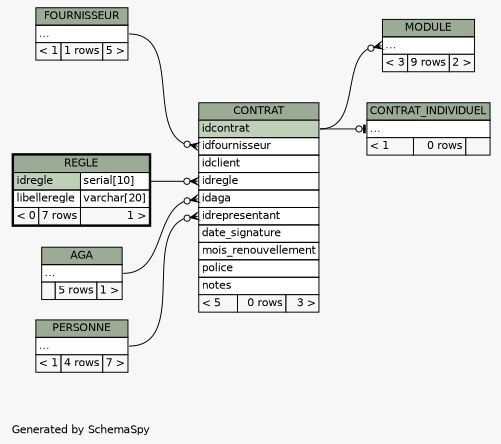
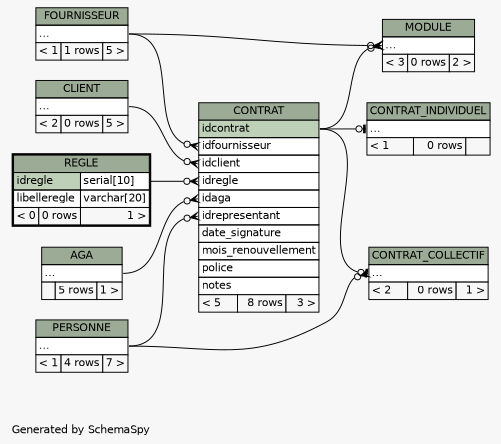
edge "FOURNISSEUR" -> "MODULE": added
node "MODULE": text "9 rows" -> "0 rows"
node "CLIENT": added
node "REGLE": text "7 rows" -> "0 rows"
node "CONTRAT_COLLECTIF": added
node "CONTRAT": text "0 rows" -> "8 rows"
